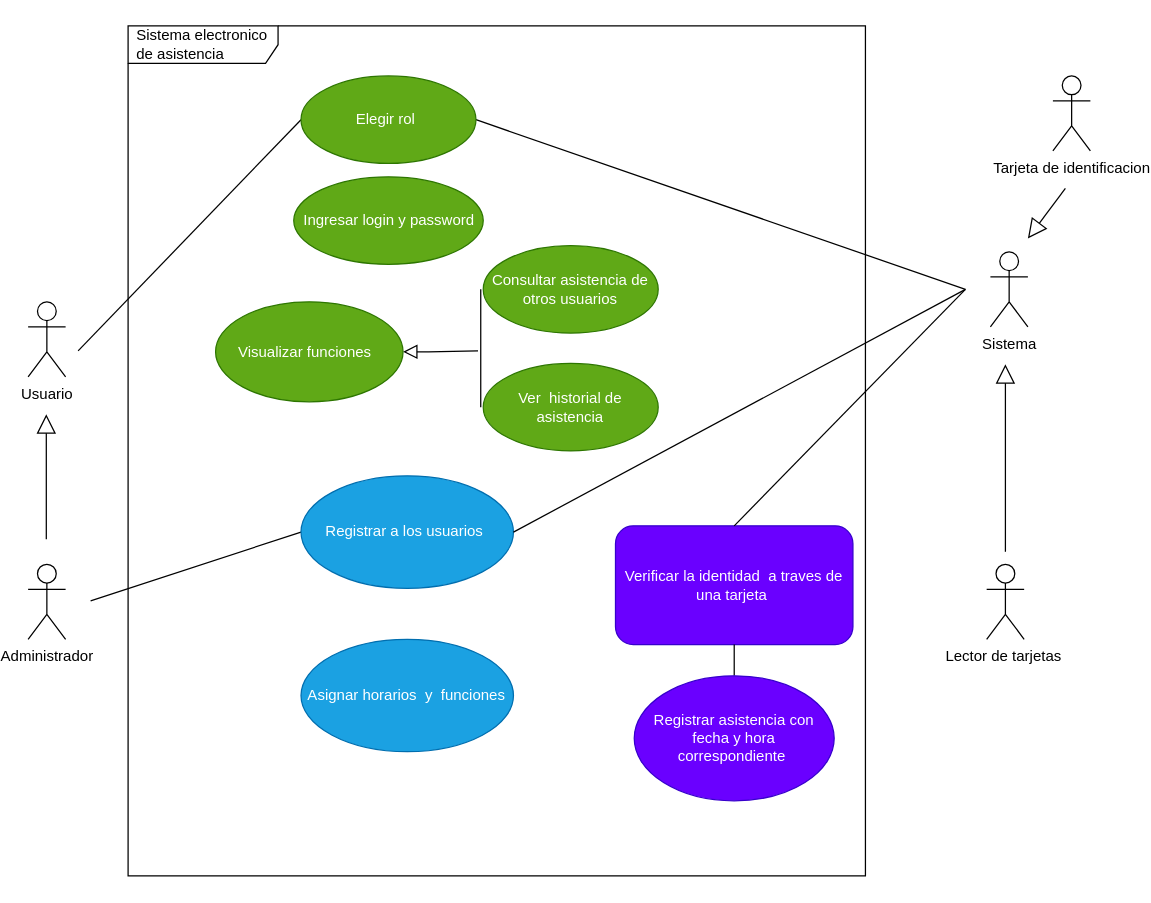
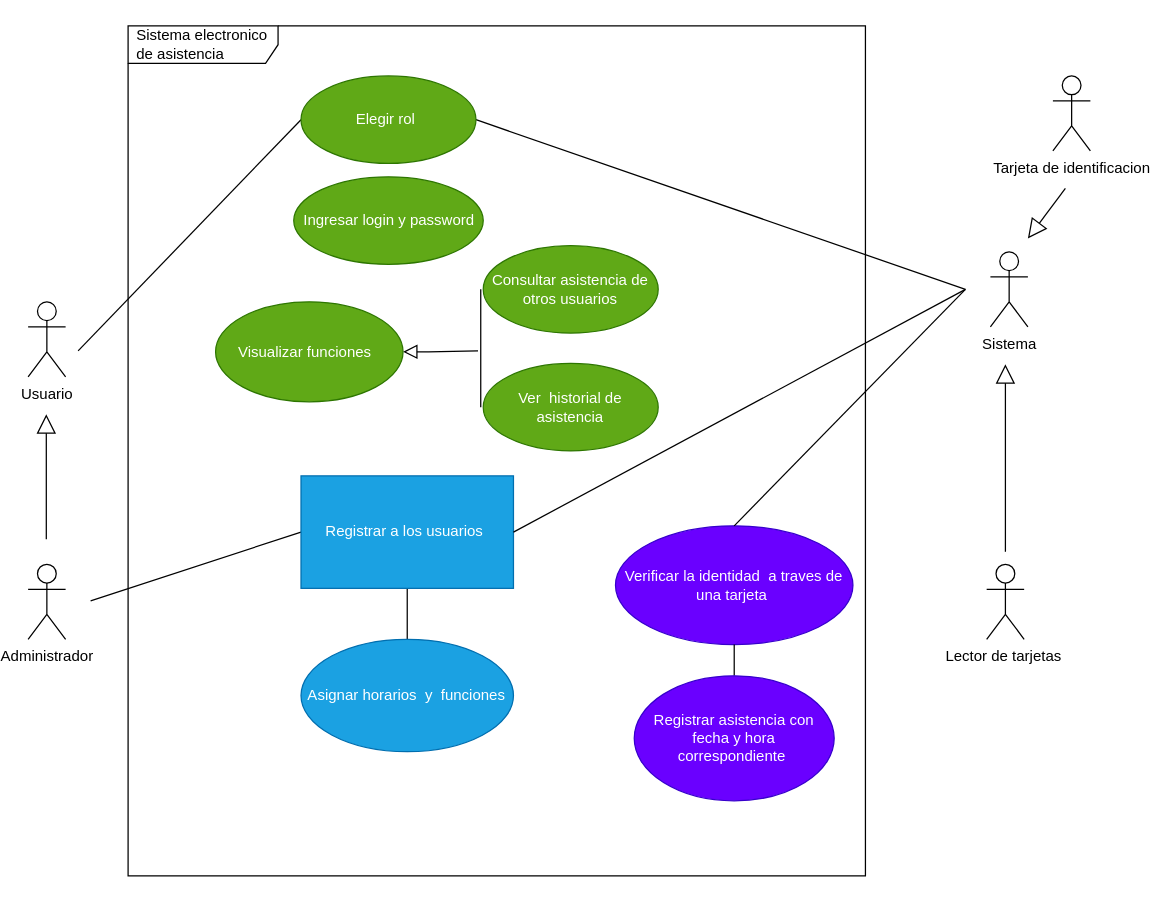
node "Registrar a los usuarios": shape ellipse -> rectangle
node "Verificar la identidad a traves de una tarjeta": shape rounded rectangle -> ellipse
edge "Registrar a los usuarios" -- "Asignar horarios y funciones": added
